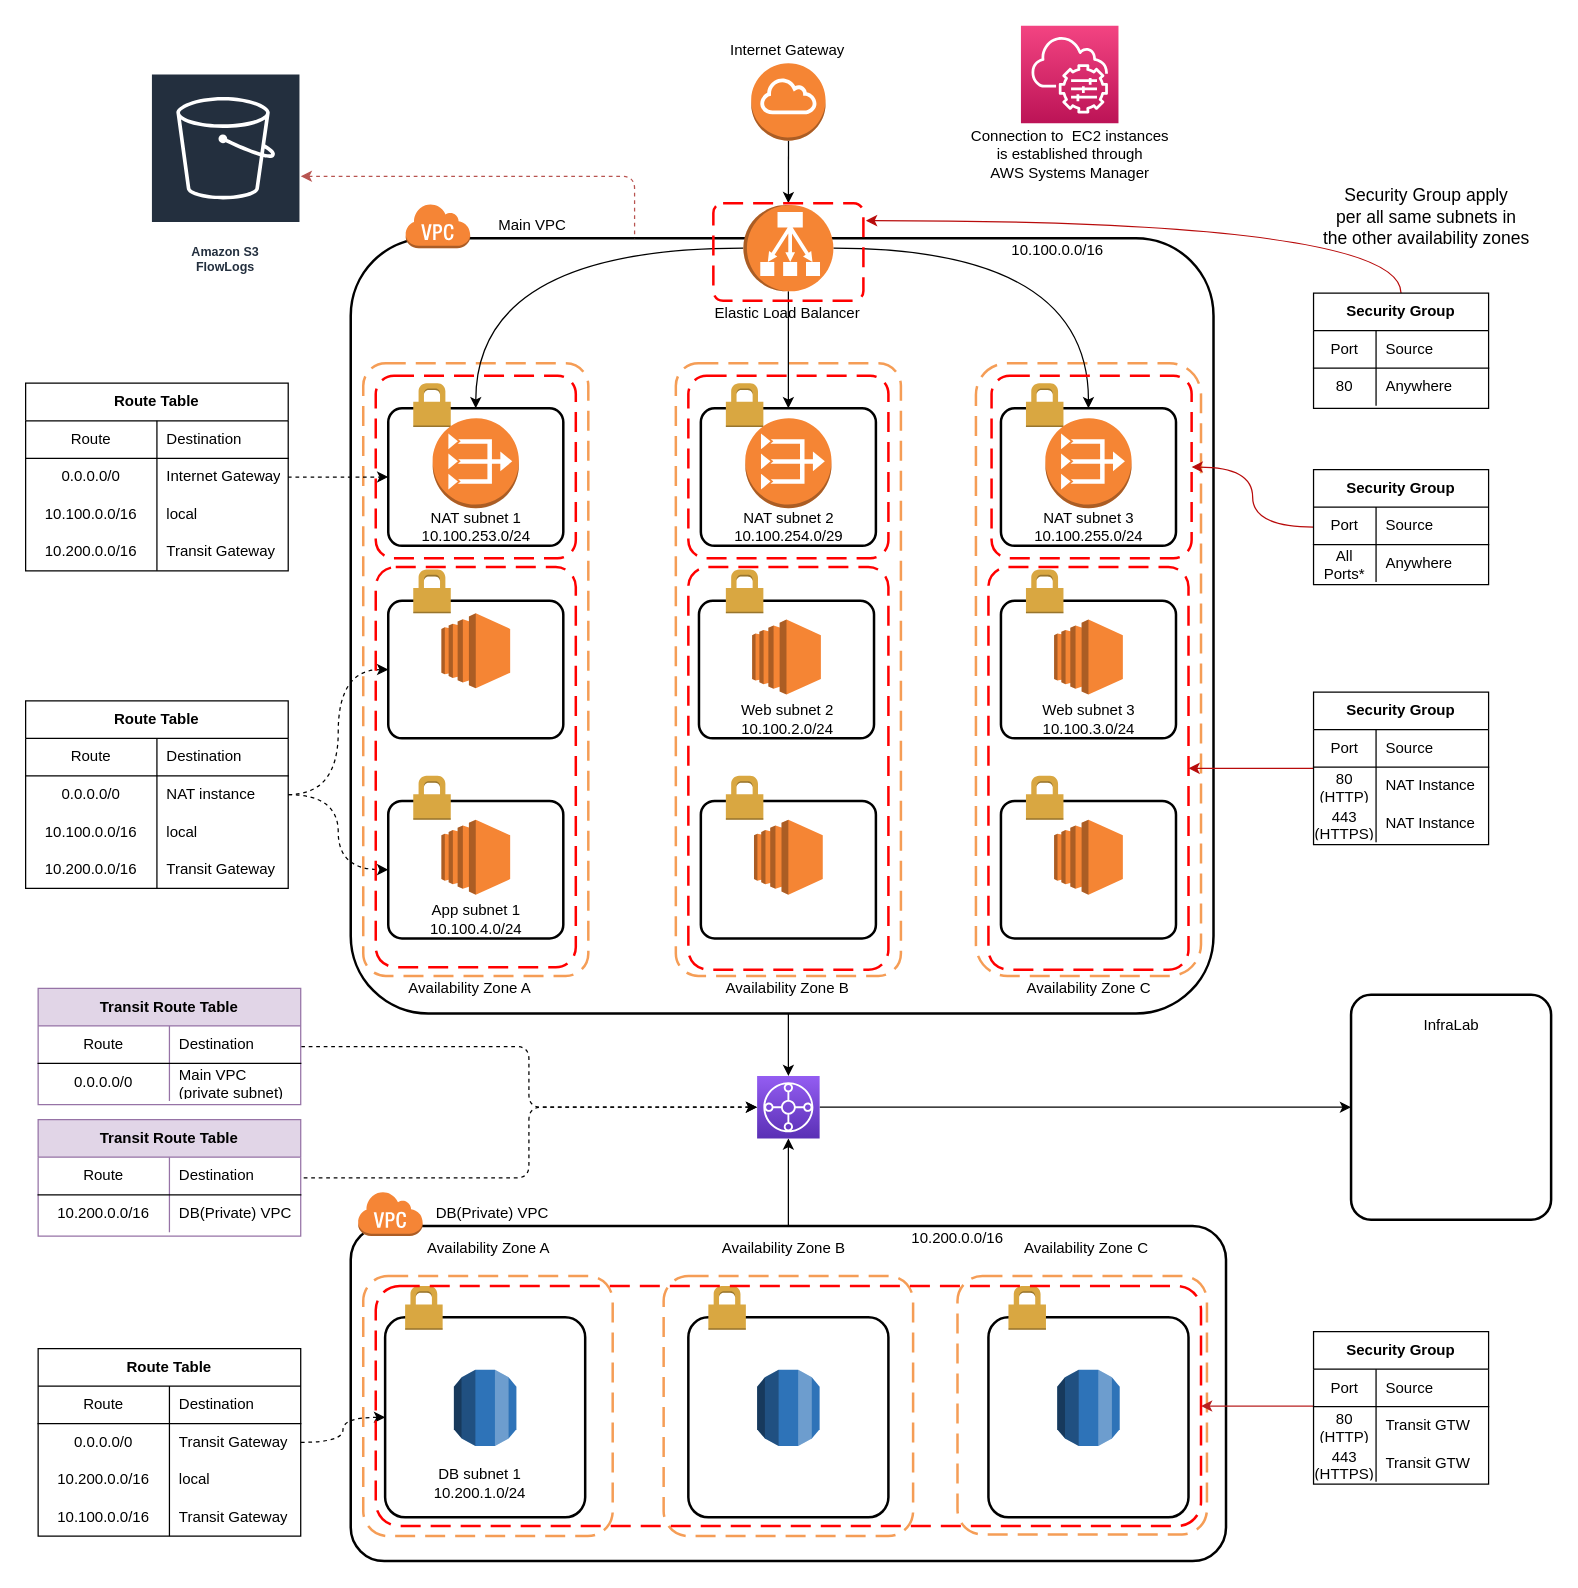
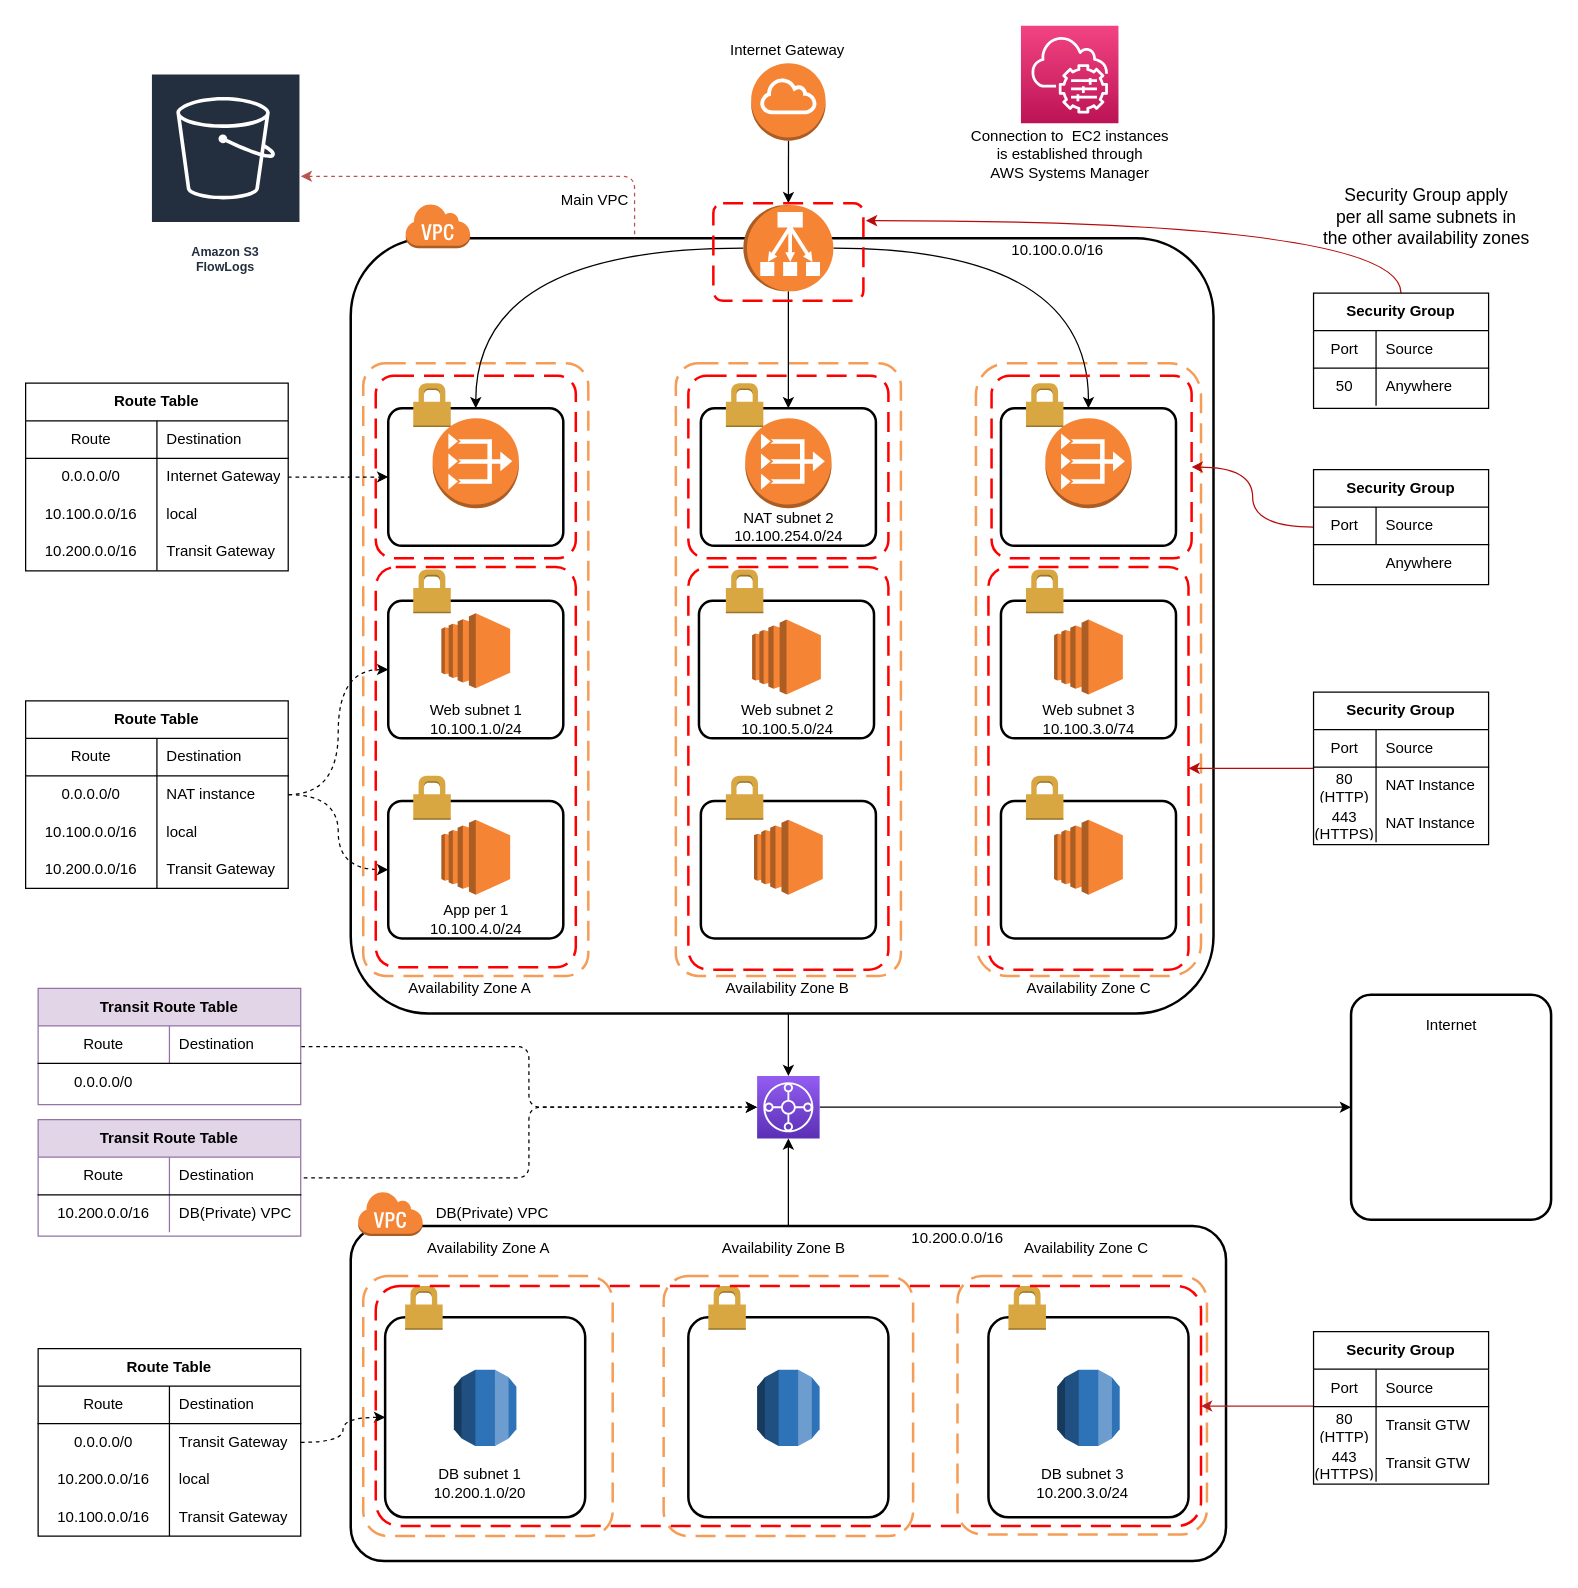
node "Main VPC": moved (532, 226) -> (594, 201)
node "Elastic Load Balancer": removed
node "80": label "80" -> "50"
node "NAT subnet 1 10.100.253.0/24": removed
node "NAT subnet 2 10.100.254.0/29": label "NAT subnet 2 10.100.254.0/29" -> "NAT subnet 2 10.100.254.0/24"
node "NAT subnet 3 10.100.255.0/24": removed
node "All Ports*": removed
node "Web subnet 1 10.100.1.0/24": added
node "Web subnet 2 10.100.2.0/24": label "Web subnet 2 10.100.2.0/24" -> "Web subnet 2 10.100.5.0/24"
node "Web subnet 3 10.100.3.0/24": label "Web subnet 3 10.100.3.0/24" -> "Web subnet 3 10.100.3.0/74"
node "App subnet 1 10.100.4.0/24": label "App subnet 1 10.100.4.0/24" -> "App per 1 10.100.4.0/24"
node "InfraLab": label "InfraLab" -> "Internet"
node "Main VPC (private subnet)": removed
node "DB subnet 1 10.200.1.0/24": label "DB subnet 1 10.200.1.0/24" -> "DB subnet 1 10.200.1.0/20"
node "DB subnet 3 10.200.3.0/24": added
